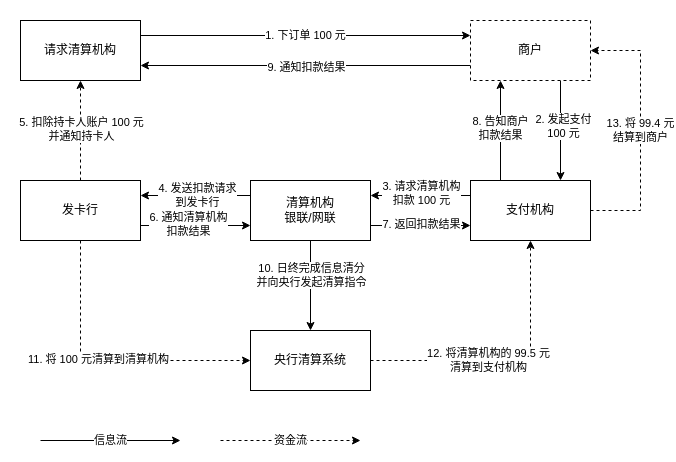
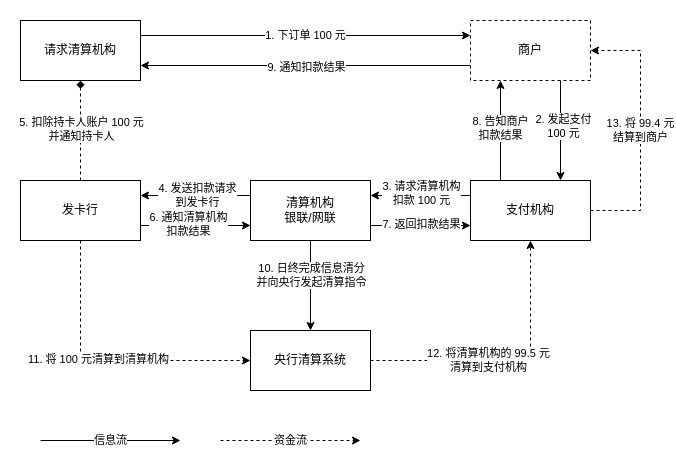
edge "发卡行" -> "请求清算机构": arrowhead classic -> diamond
